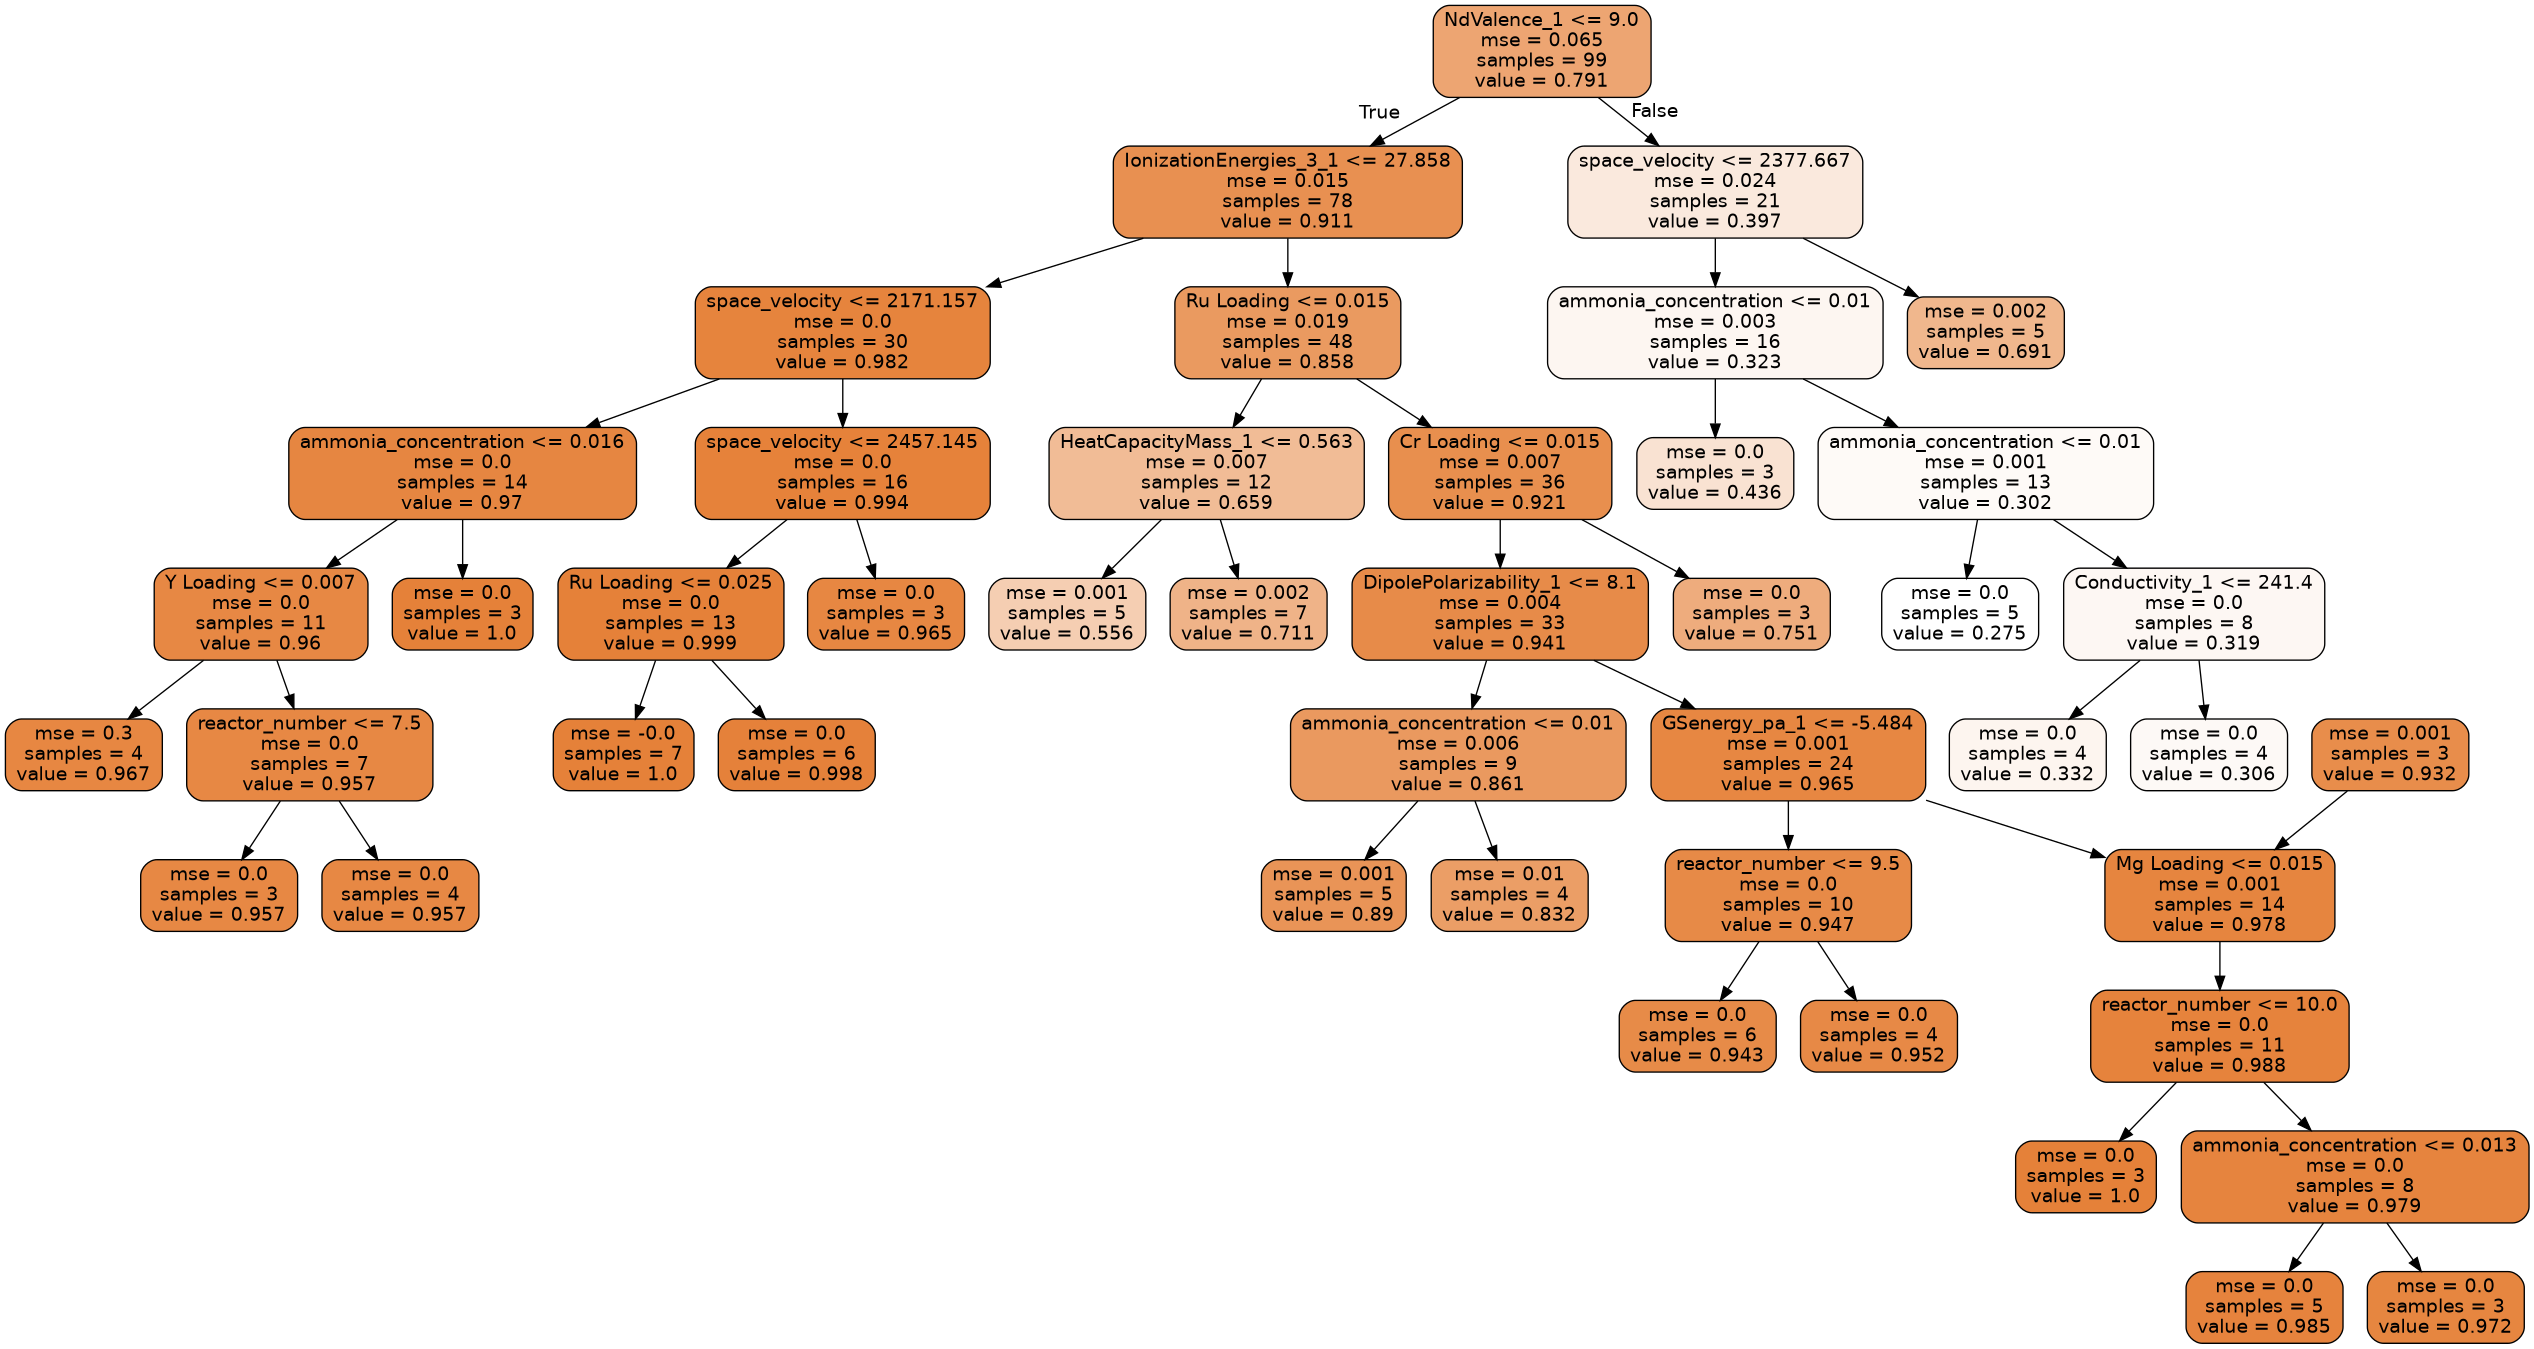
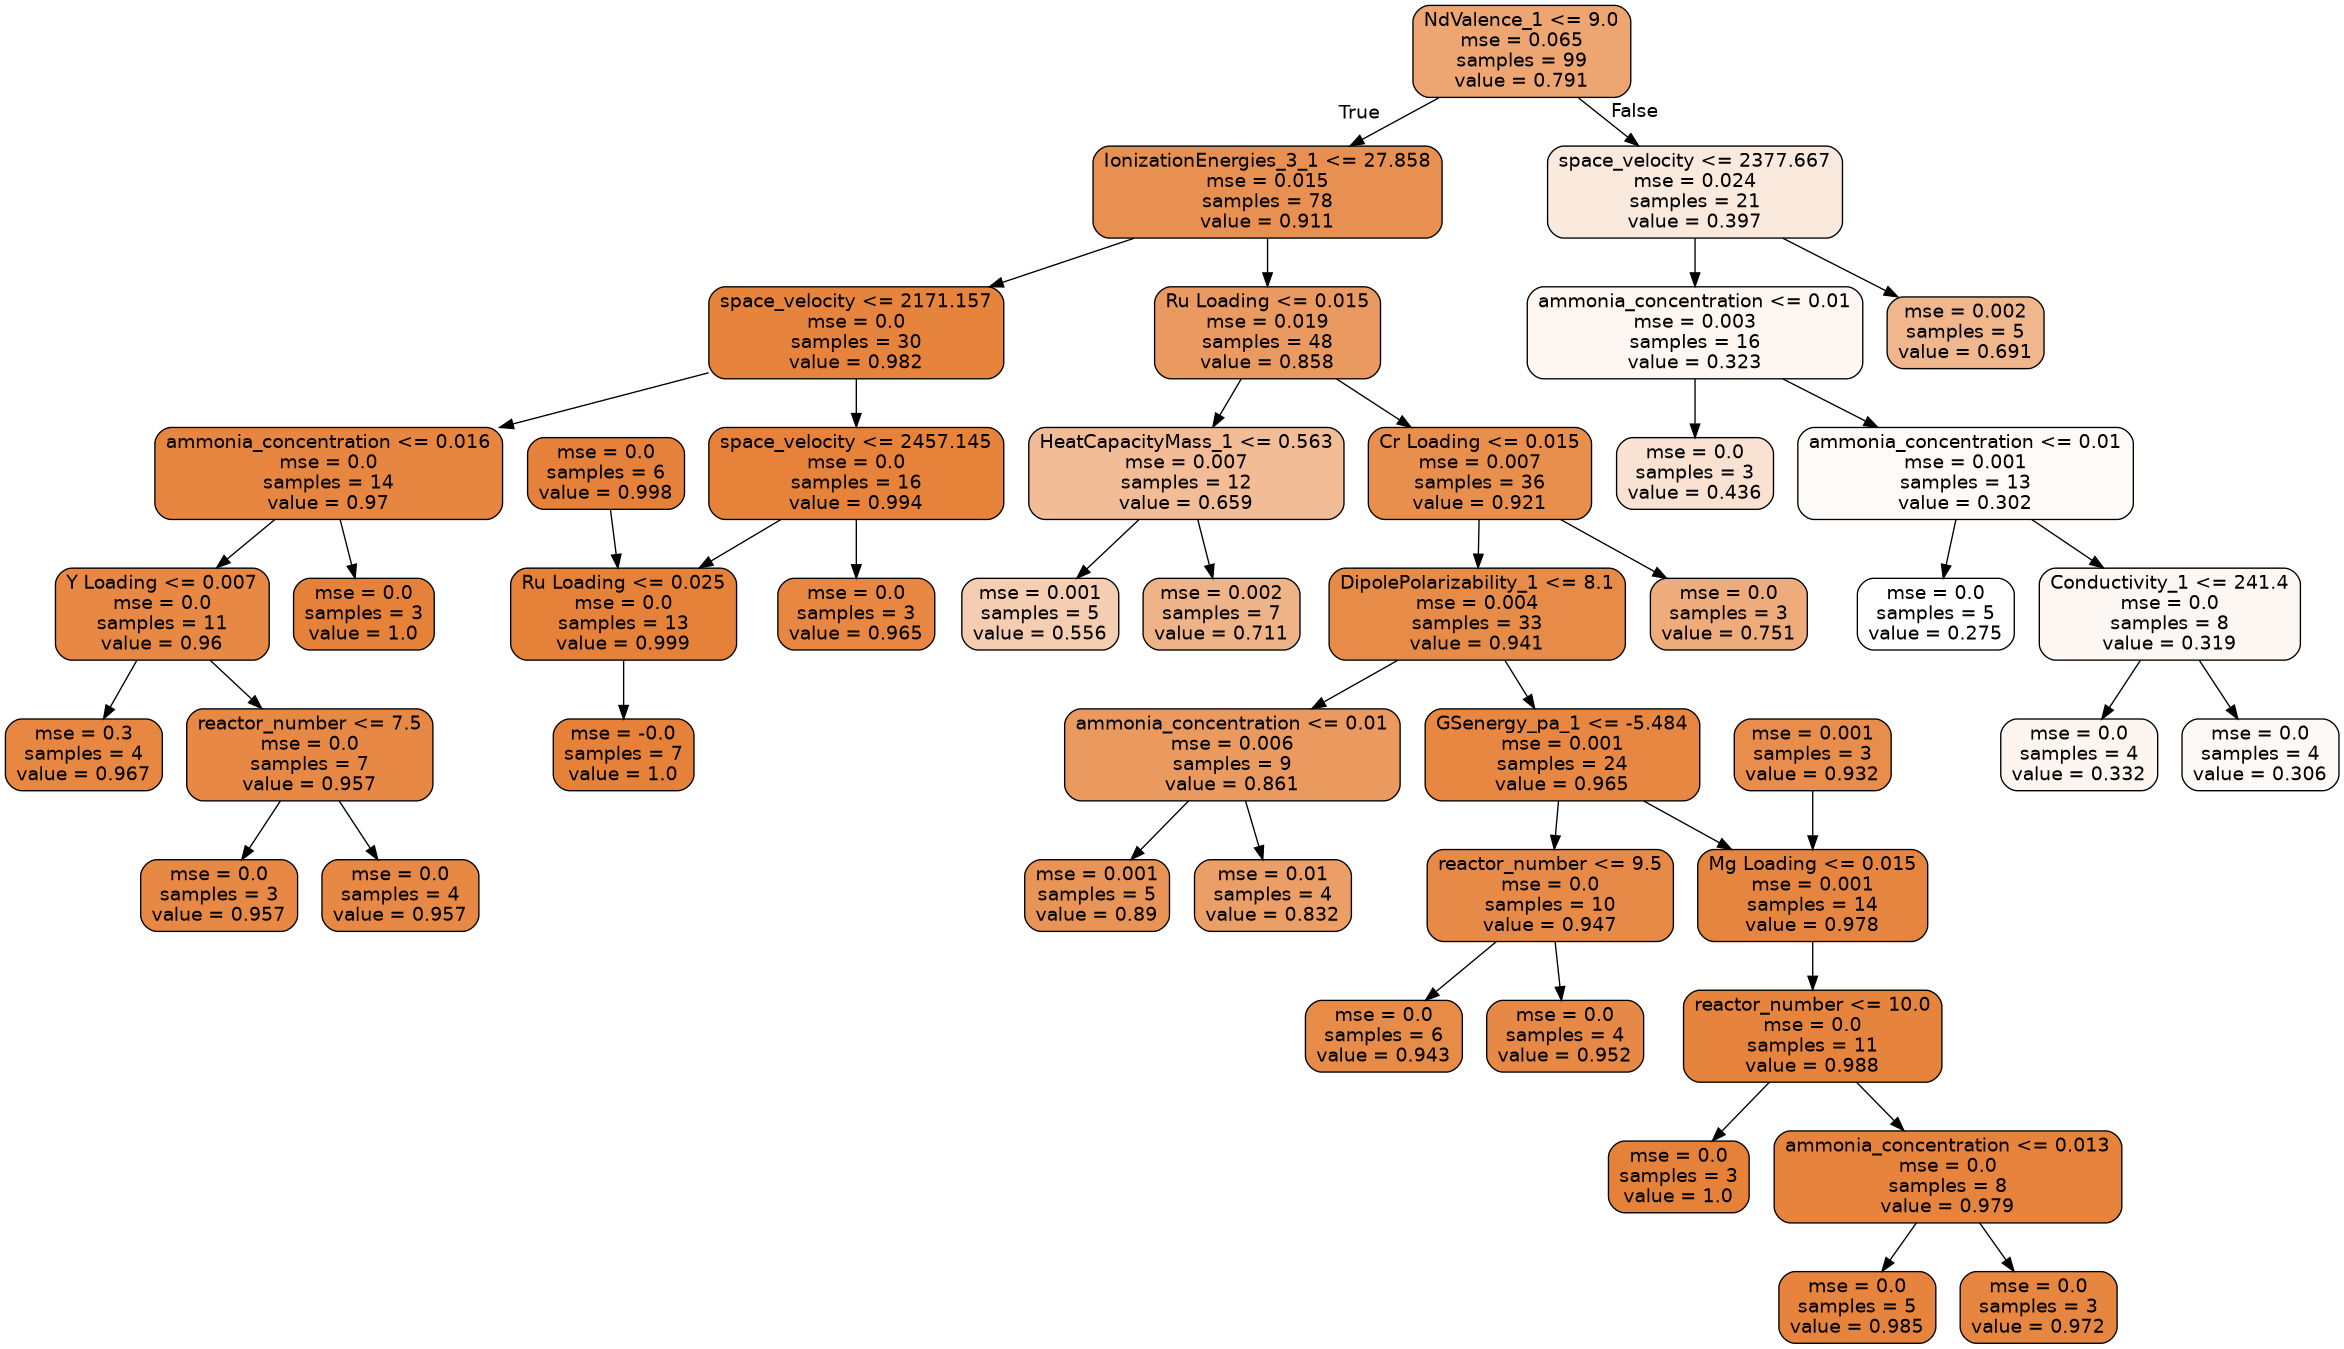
edge "Ru Loading <= 0.025 mse = 0.0 samples = 13 value = 0.999" -> "mse = 0.0 samples = 6 value = 0.998": reversed
